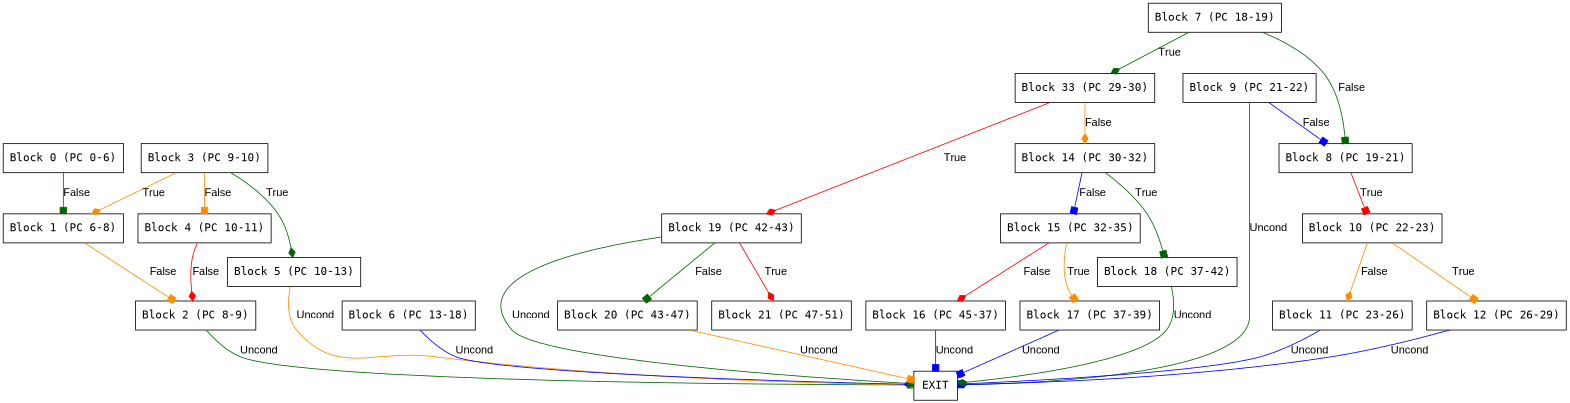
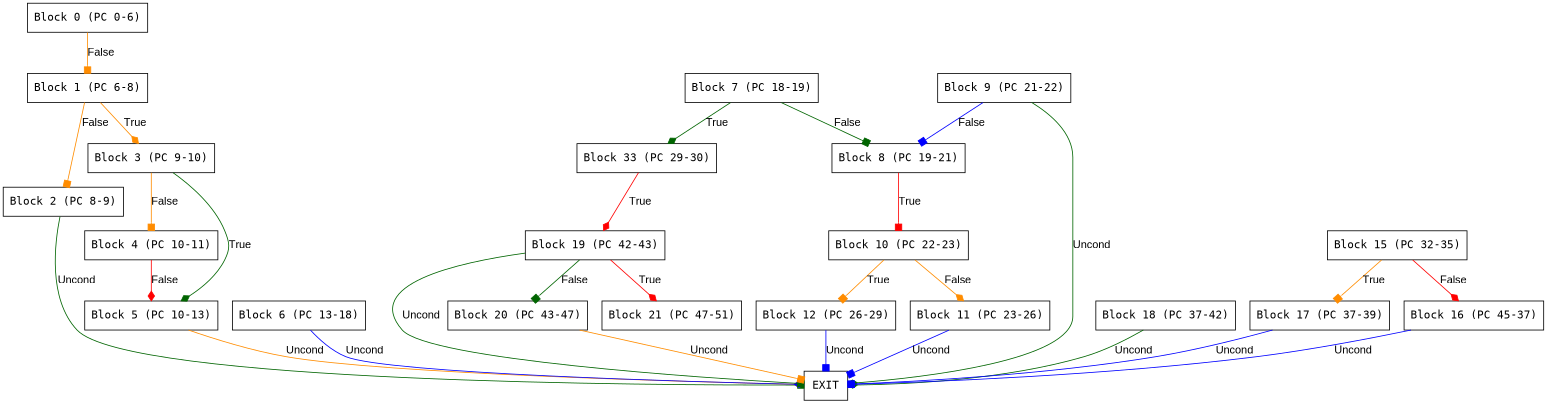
node "Block 14 (PC 30-32)": removed
edge "Block 0 (PC 0-6)" -> "Block 1 (PC 6-8)": color darkgreen -> darkorange
edge "Block 3 (PC 9-10)" -> "Block 1 (PC 6-8)": reversed
edge "Block 4 (PC 10-11)" -> "Block 2 (PC 8-9)": now "Block 4 (PC 10-11)" -> "Block 5 (PC 10-13)"
edge "Block 5 (PC 10-13)" -> "EXIT": arrowhead box -> diamond
